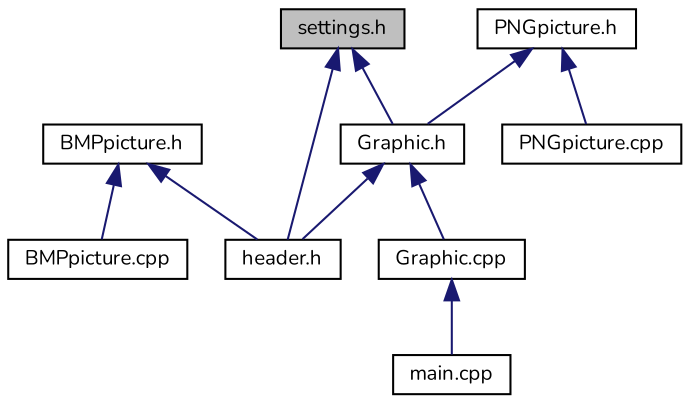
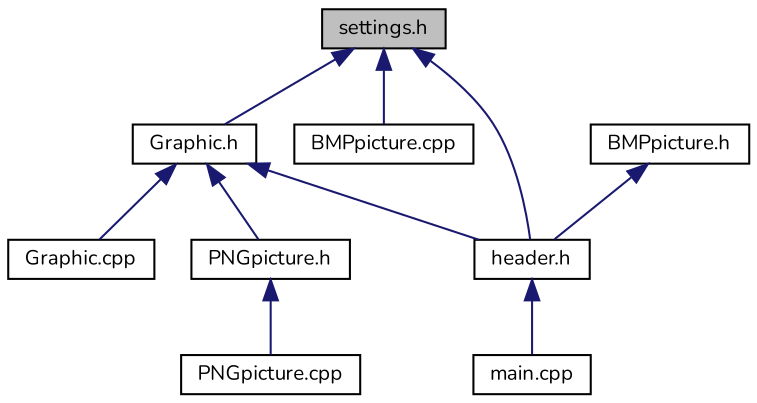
edge "Graphic.h" -> "PNGpicture.h": reversed
edge "BMPpicture.cpp" -> "BMPpicture.h": now "BMPpicture.cpp" -> "settings.h"
edge "main.cpp" -> "Graphic.cpp": now "main.cpp" -> "header.h"
